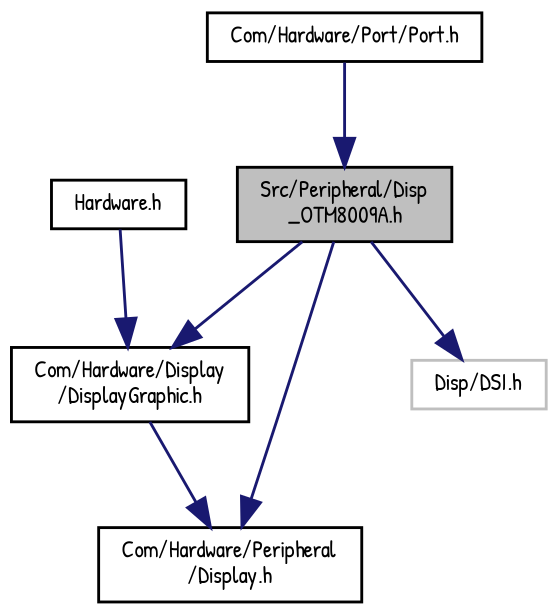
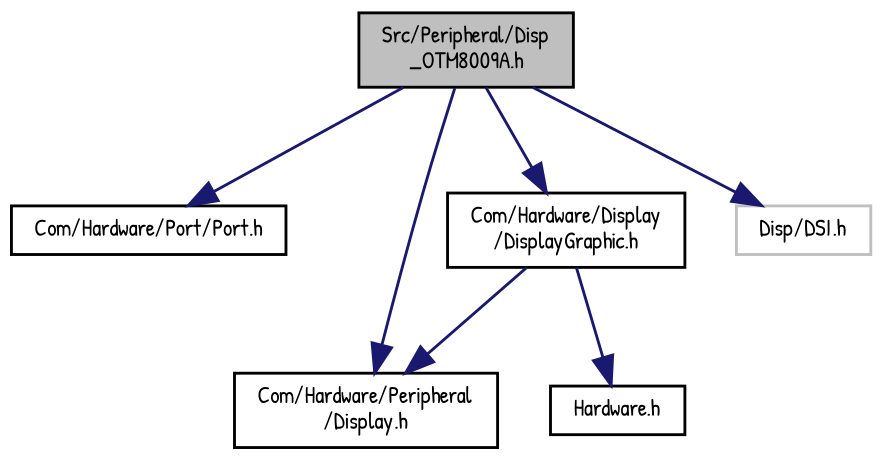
edge "Com/Hardware/Port/Port.h" -> "Src/Peripheral/Disp _OTM8009A.h": reversed
edge "Hardware.h" -> "Com/Hardware/Display /DisplayGraphic.h": reversed
